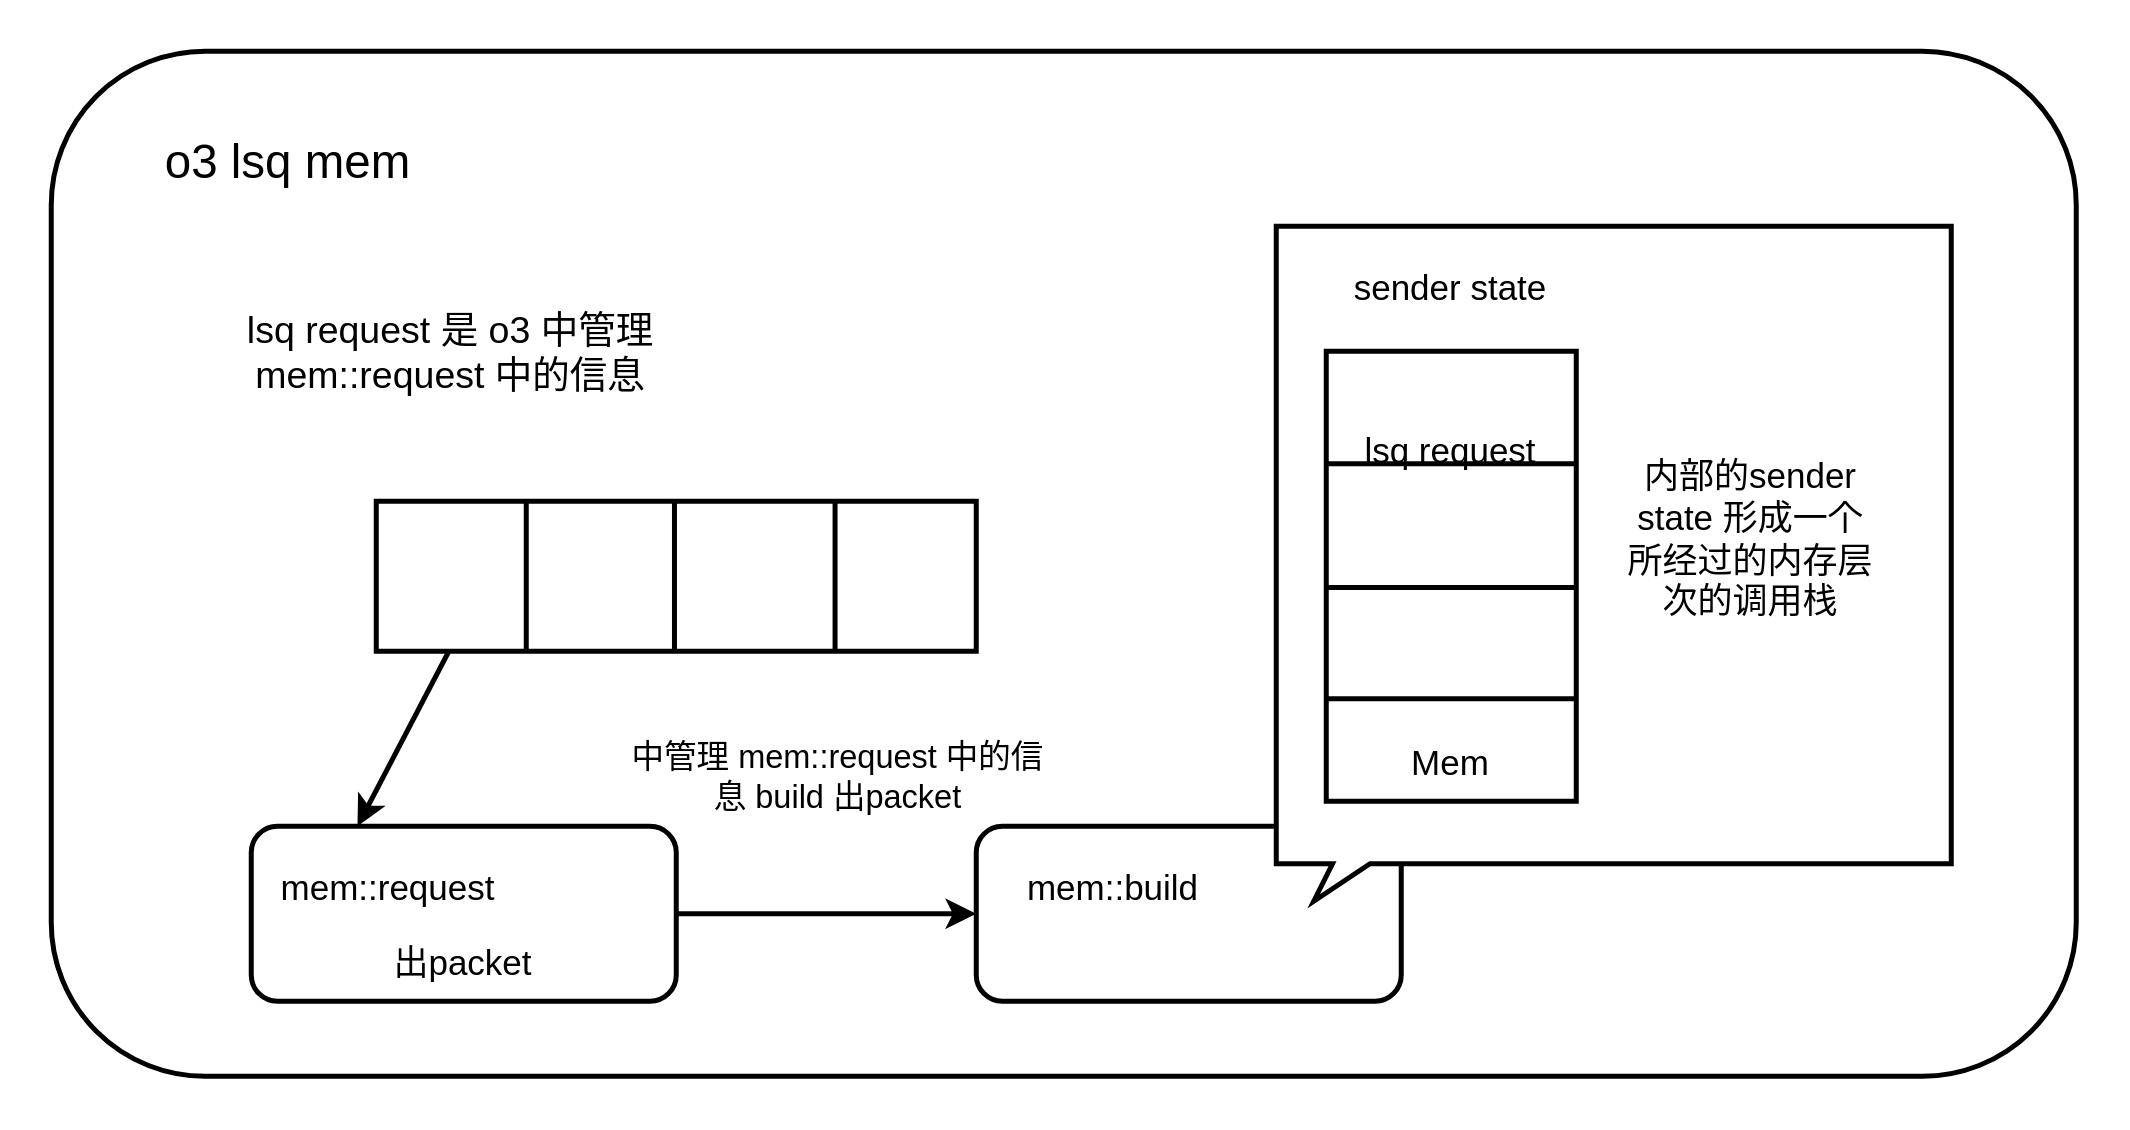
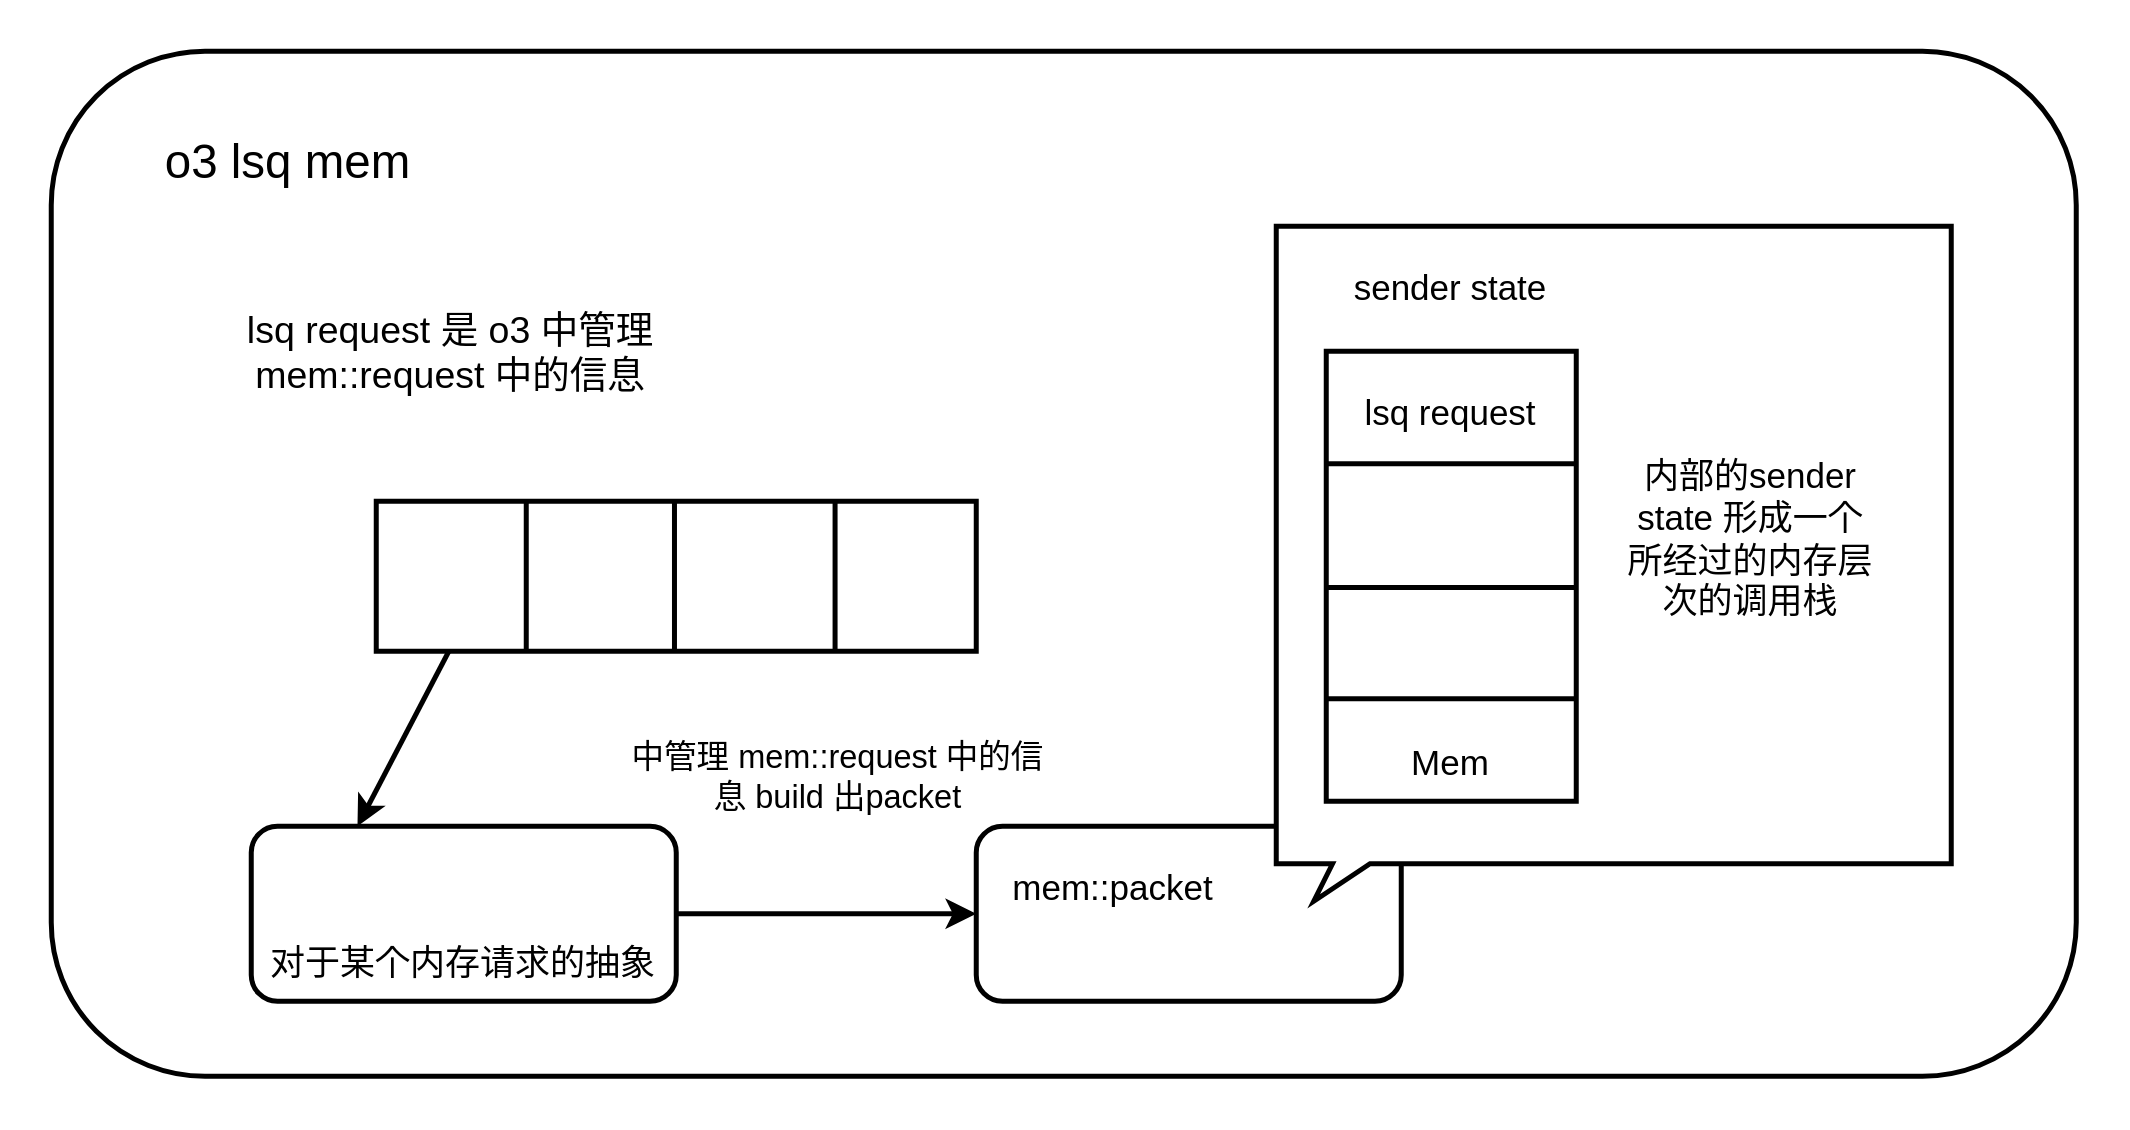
node "lsq request": moved (1451, 451) -> (1451, 414)
node "mem::request": removed
node "mem::build": label "mem::build" -> "mem::packet"
node "出packet": label "出packet" -> "对于某个内存请求的抽象"
